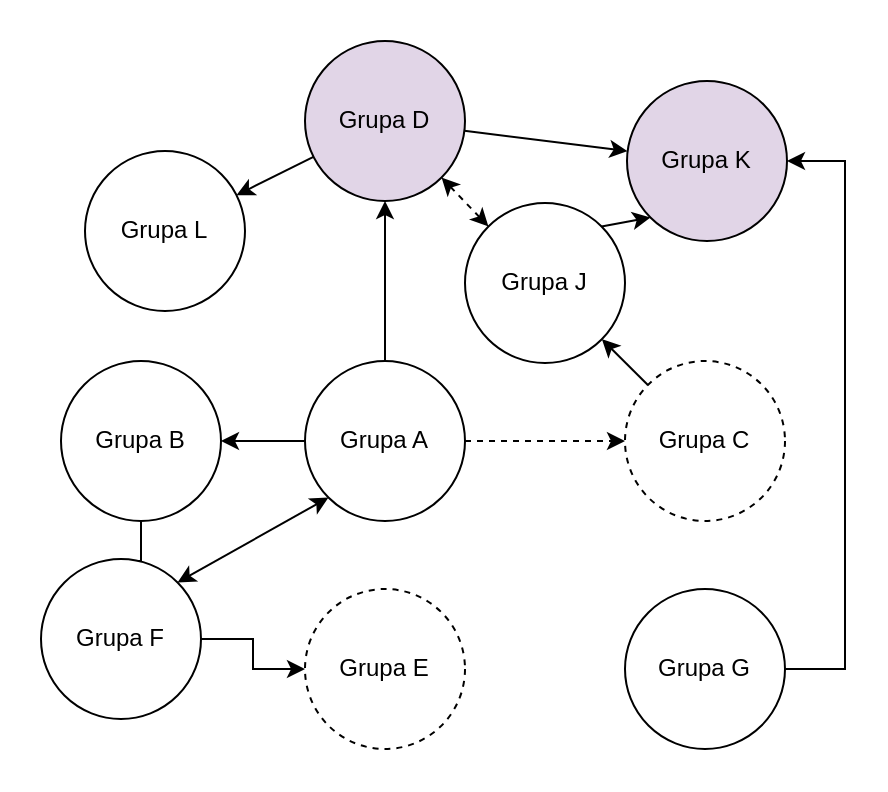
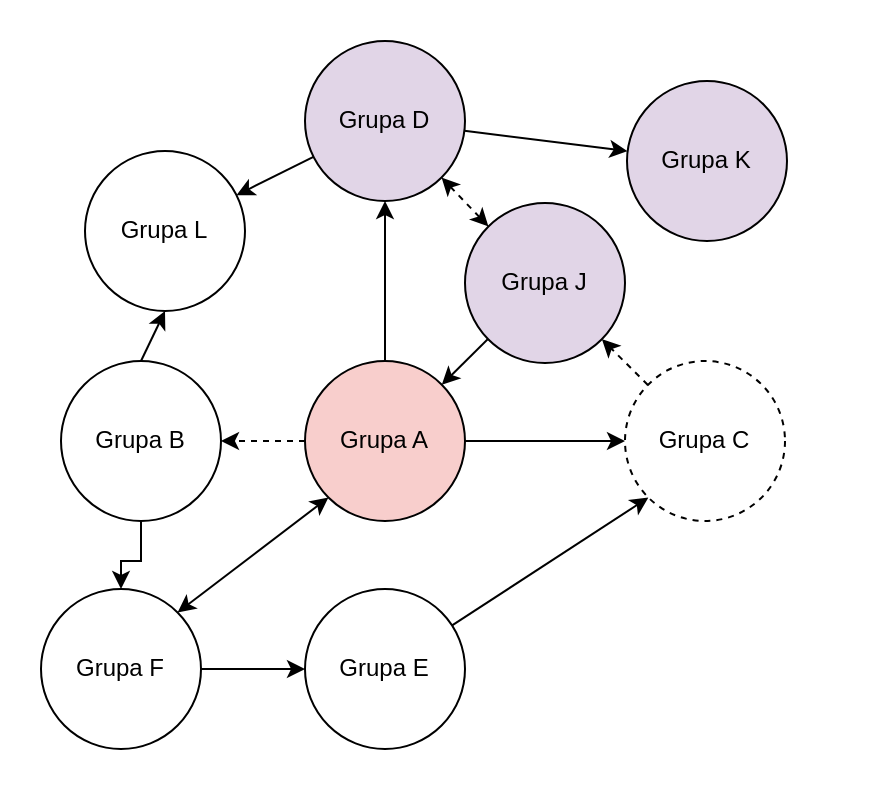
edge "Grupa J" -> "Grupa K": now "Grupa J" -> "Grupa A"
node "Grupa J": fillcolor #ffffff -> #e1d5e7
edge "Grupa B" -> "Grupa L": added
edge "Grupa C" -> "Grupa J": style solid -> dashed
edge "Grupa G" -> "Grupa K": removed
edge "Grupa A" -> "Grupa B": style solid -> dashed
node "Grupa A": fillcolor #ffffff -> #f8cecc
edge "Grupa A" -> "Grupa C": style dashed -> solid
edge "Grupa E" -> "Grupa C": added
node "Grupa F": moved (121, 639) -> (121, 669)
node "Grupa E": style dashed -> solid
node "Grupa G": removed
